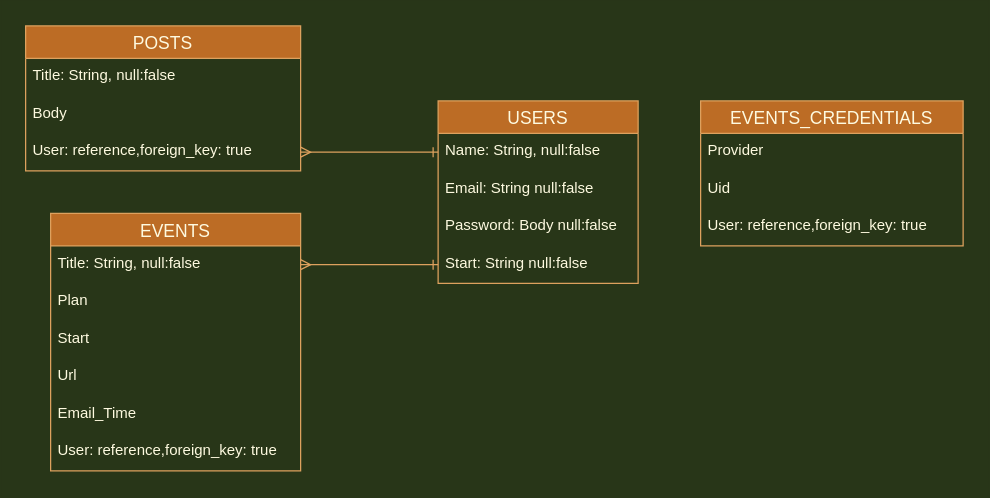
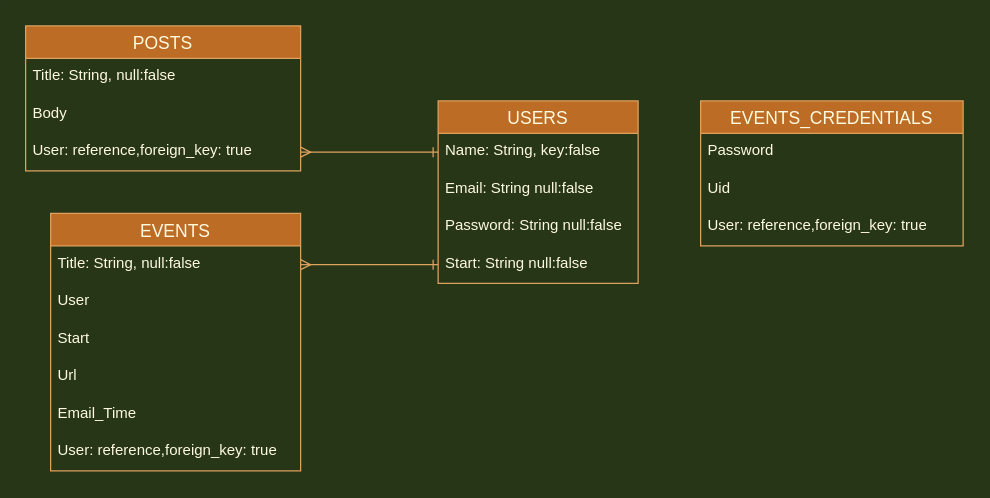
node "Name: String, null:false": label "Name: String, null:false" -> "Name: String, key:false"
node "Provider": label "Provider" -> "Password"
node "Password: Body null:false": label "Password: Body null:false" -> "Password: String null:false"
node "Plan": label "Plan" -> "User"
